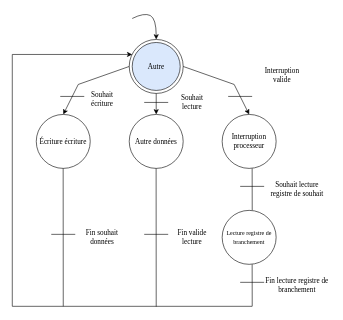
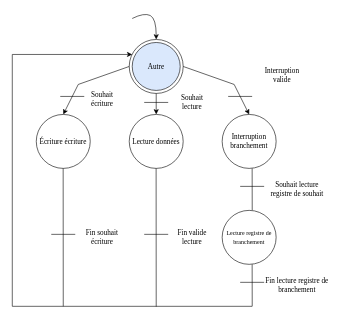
node "Autre données": label "Autre données" -> "Lecture données"
node "Interruption processeur": label "Interruption processeur" -> "Interruption branchement"
node "Fin souhait données": label "Fin souhait données" -> "Fin souhait écriture"
